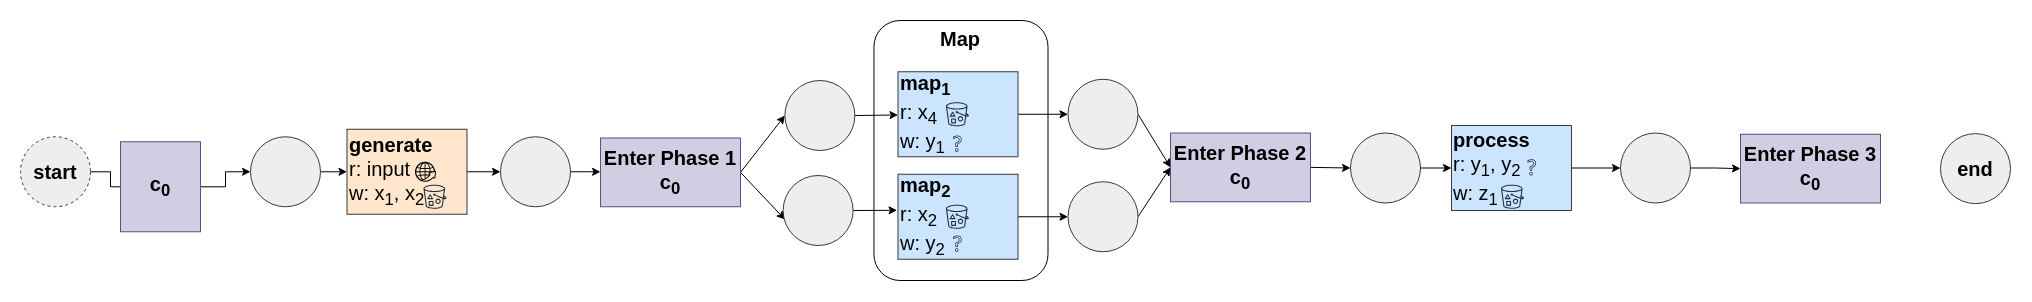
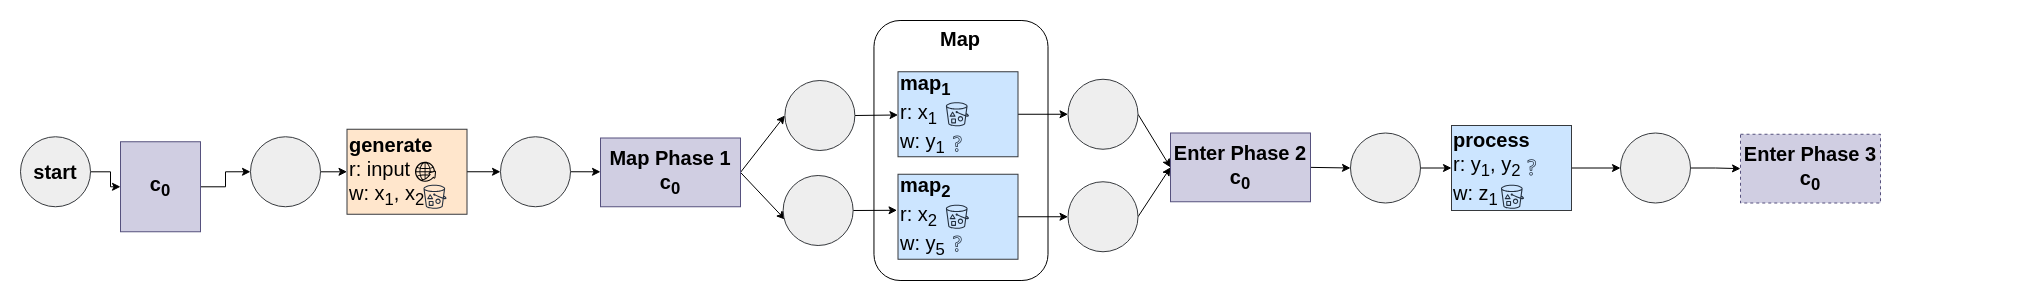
node "map1 r: x4 w: y1": label "map1 r: x4 w: y1" -> "map1 r: x1 w: y1"
node "Enter Phase 3 c0": style solid -> dashed
node "end": removed
node "start": style dashed -> solid
node "Enter Phase 1 c0": label "Enter Phase 1 c0" -> "Map Phase 1 c0"
edge "start" -- "c0": arrowhead none -> classic
node "map2 r: x2 w: y2": label "map2 r: x2 w: y2" -> "map2 r: x2 w: y5"
